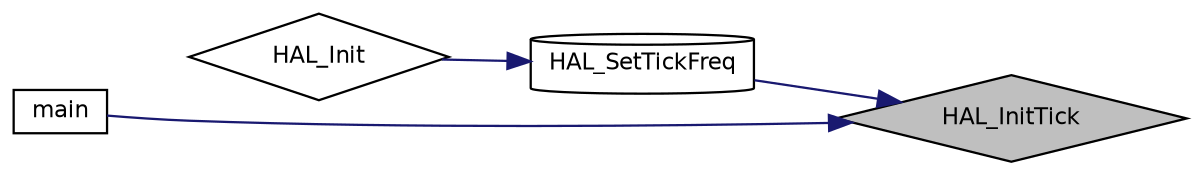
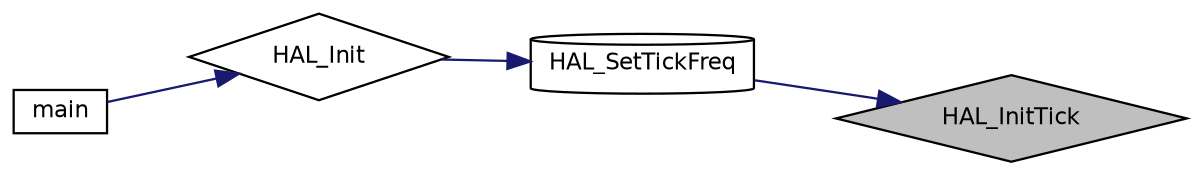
edge "main" -> "HAL_InitTick": now "main" -> "HAL_Init"
